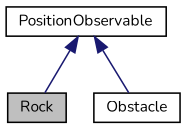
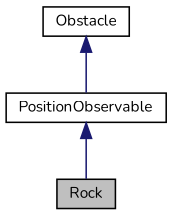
edge "Obstacle" -> "PositionObservable": reversed
